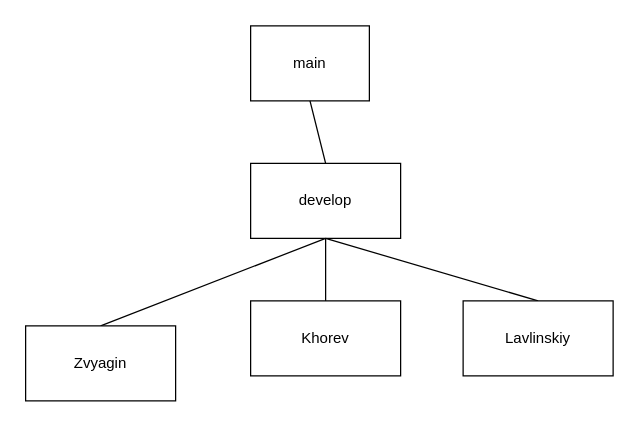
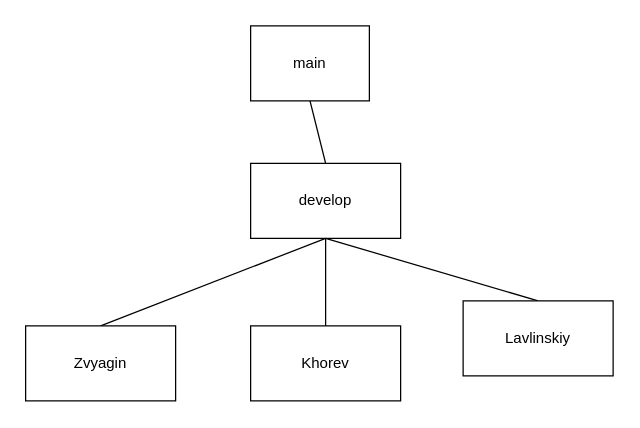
node "Khorev": moved (326, 338) -> (326, 363)
